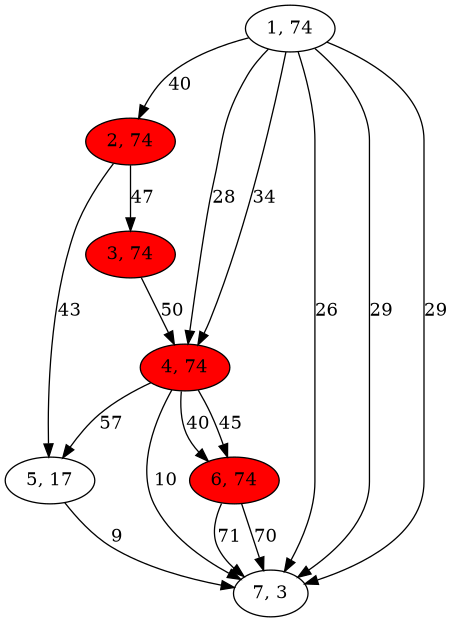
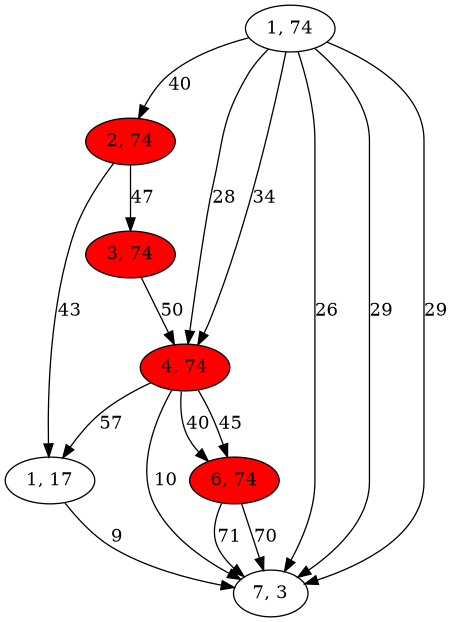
node "5, 17": label "5, 17" -> "1, 17"
